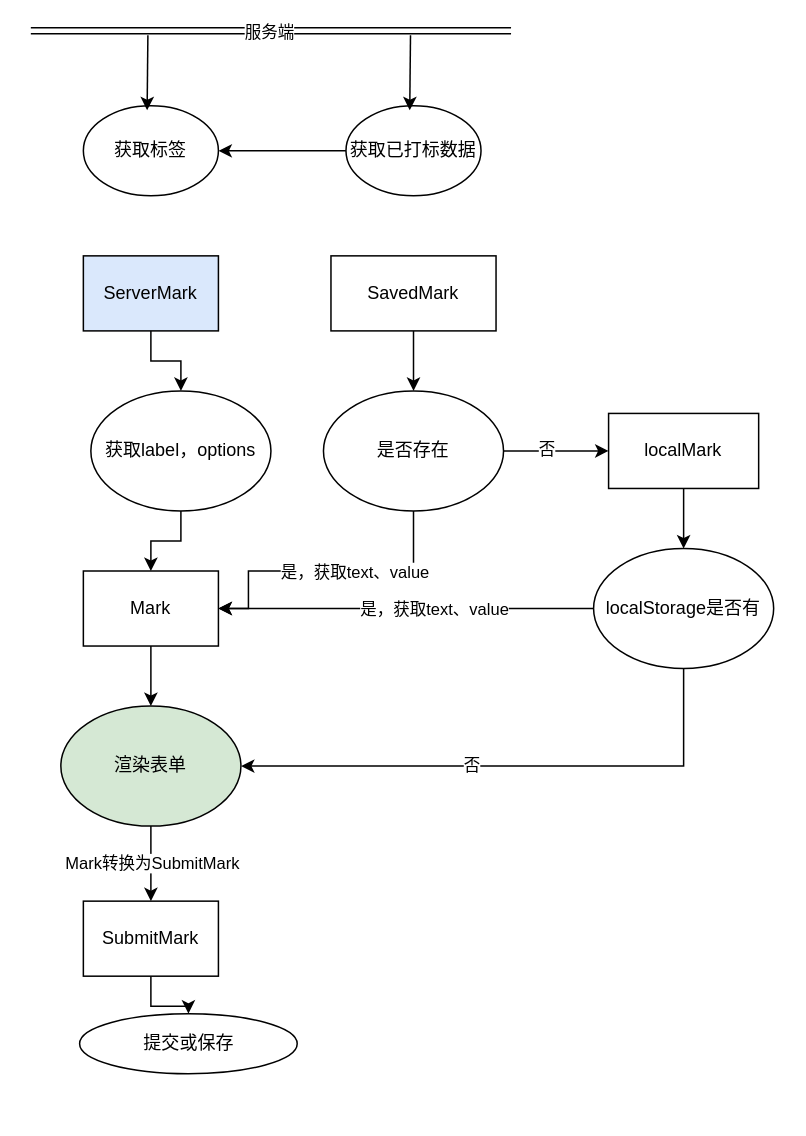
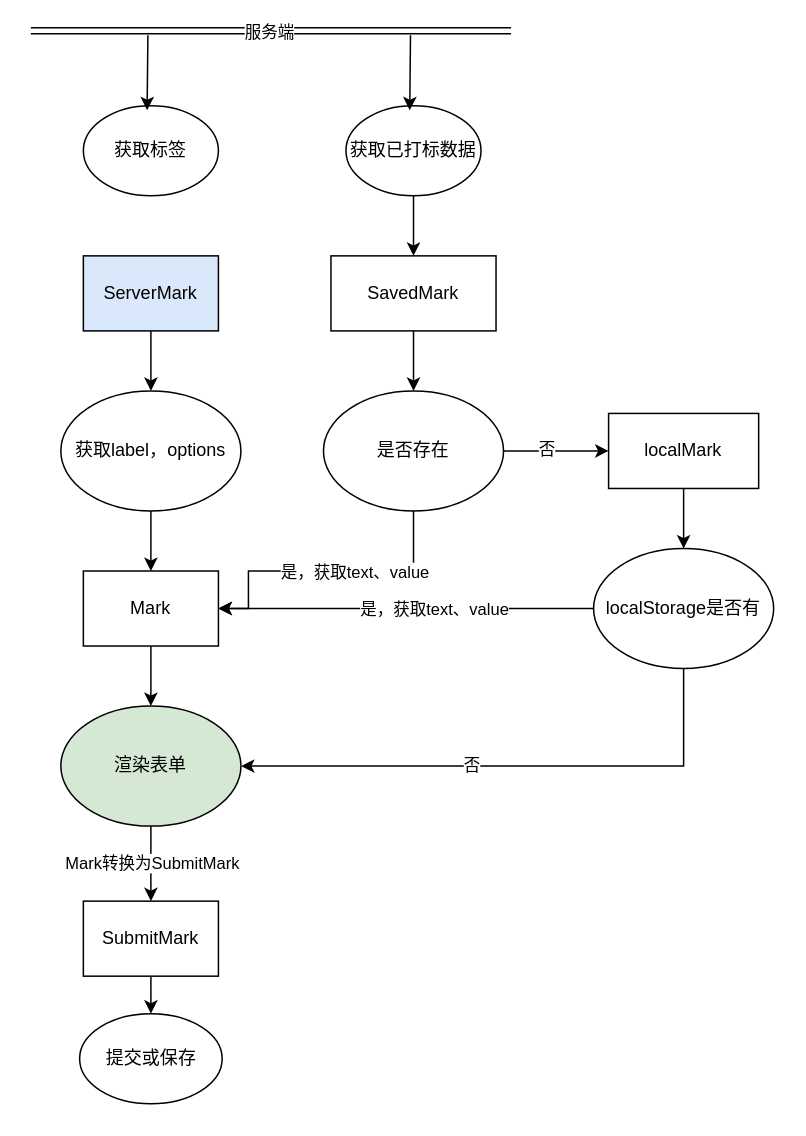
edge "获取已打标数据" -> "获取标签": now "获取已打标数据" -> "SavedMark"
node "获取label，options": moved (181, 451) -> (151, 451)
node "提交或保存": size 218x60 -> 143x90
